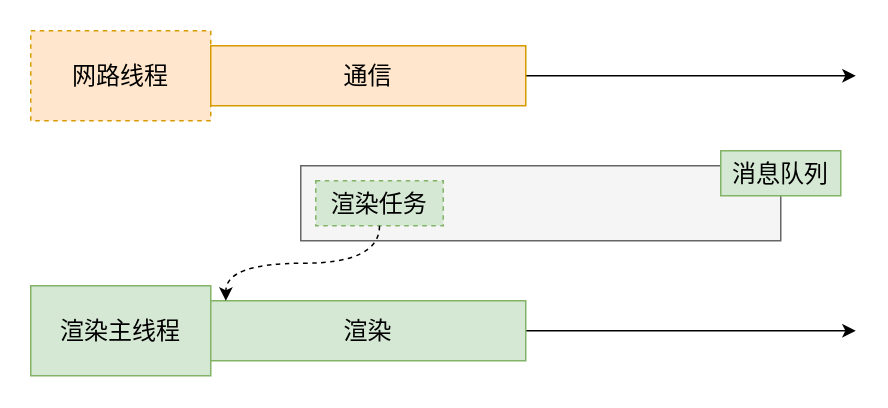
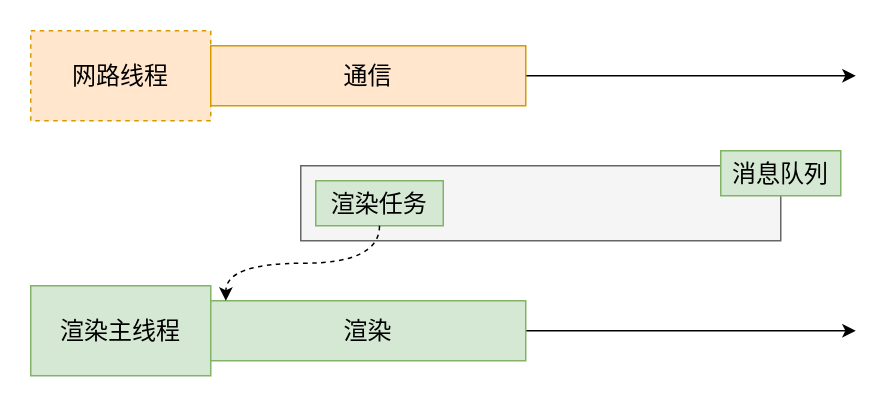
node "渲染任务": style dashed -> solid
